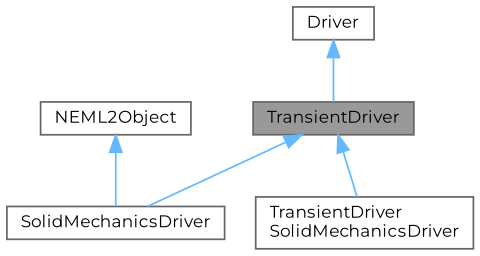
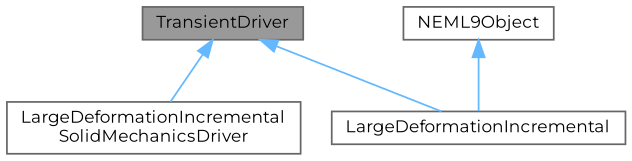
node "Driver": removed
node "NEML2Object": label "NEML2Object" -> "NEML9Object"
node "SolidMechanicsDriver": label "SolidMechanicsDriver" -> "LargeDeformationIncremental"
node "TransientDriver SolidMechanicsDriver": label "TransientDriver SolidMechanicsDriver" -> "LargeDeformationIncremental SolidMechanicsDriver"
